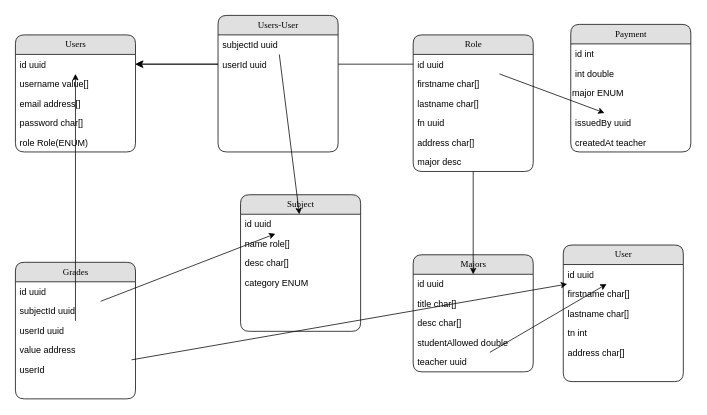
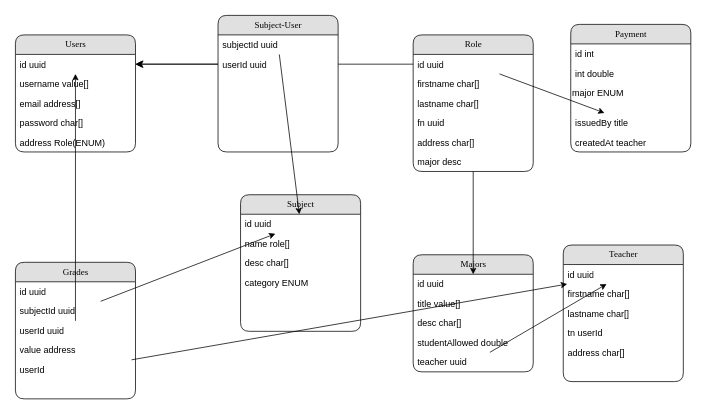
node "Users-User": label "Users-User" -> "Subject-User"
node "issuedBy uuid": label "issuedBy uuid" -> "issuedBy title"
node "role Role(ENUM)": label "role Role(ENUM)" -> "address Role(ENUM)"
node "User": label "User" -> "Teacher"
node "title char[]": label "title char[]" -> "title value[]"
node "tn int": label "tn int" -> "tn userId"
